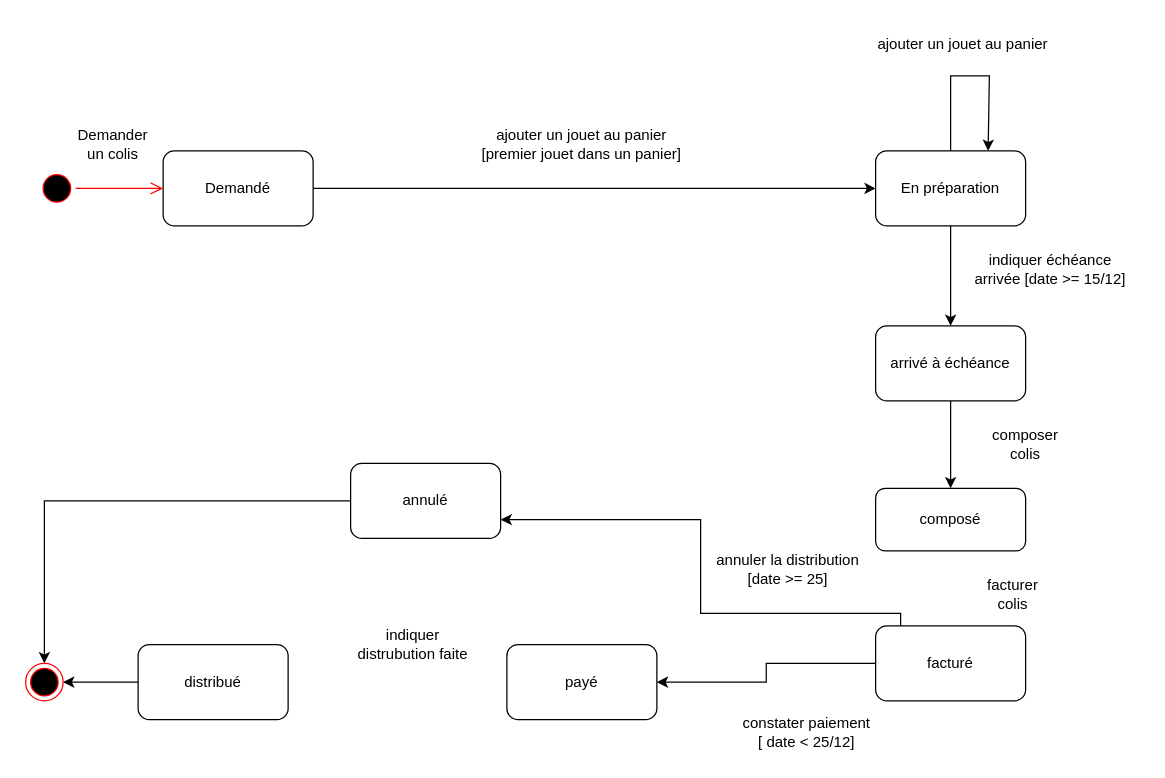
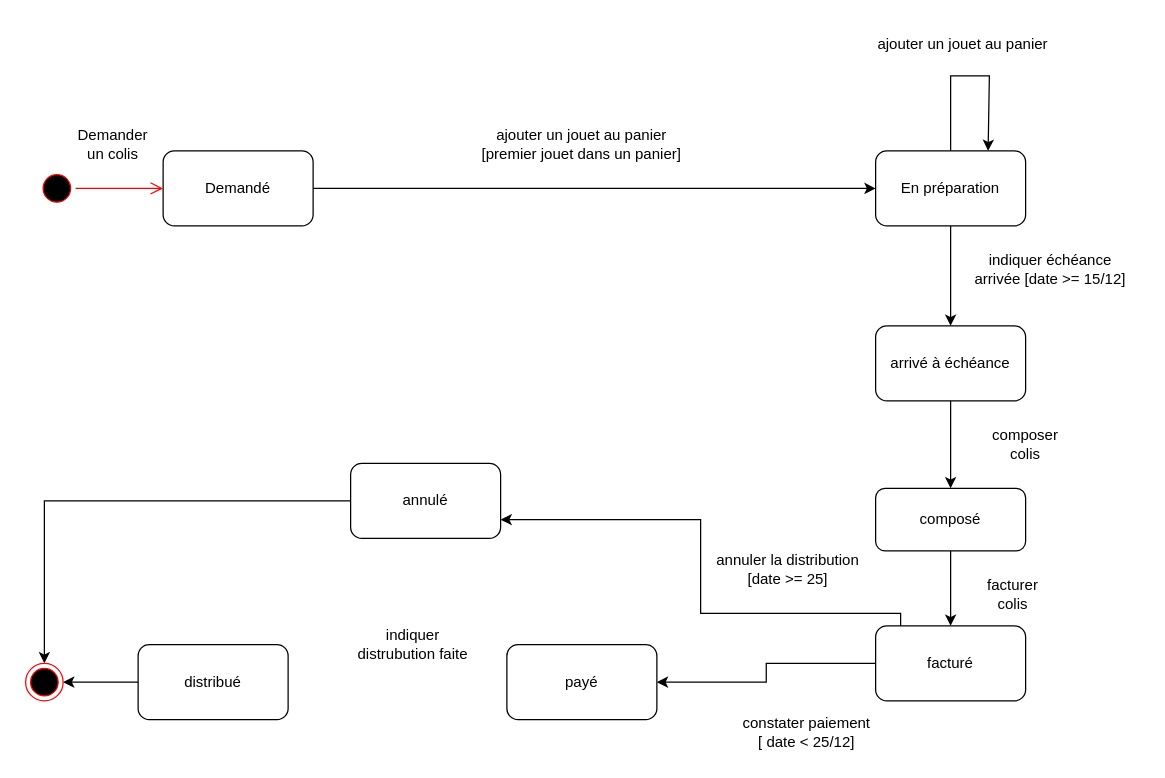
edge "composé" -> "facturé": added
